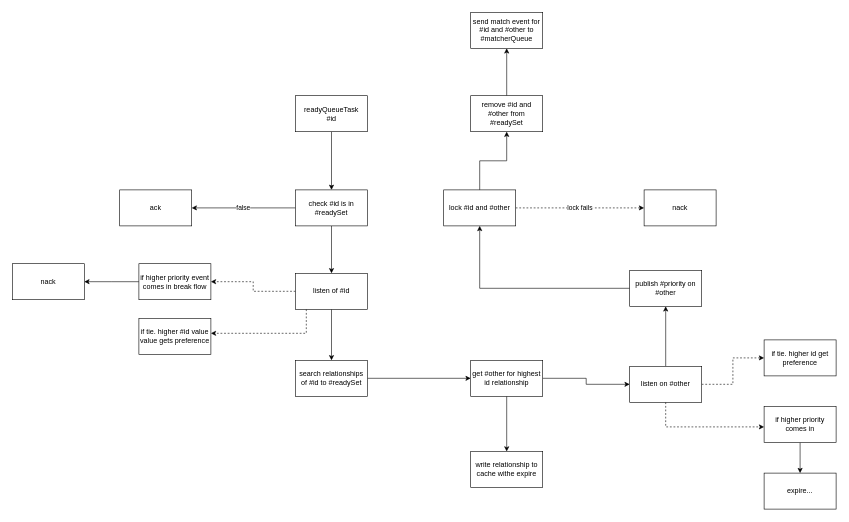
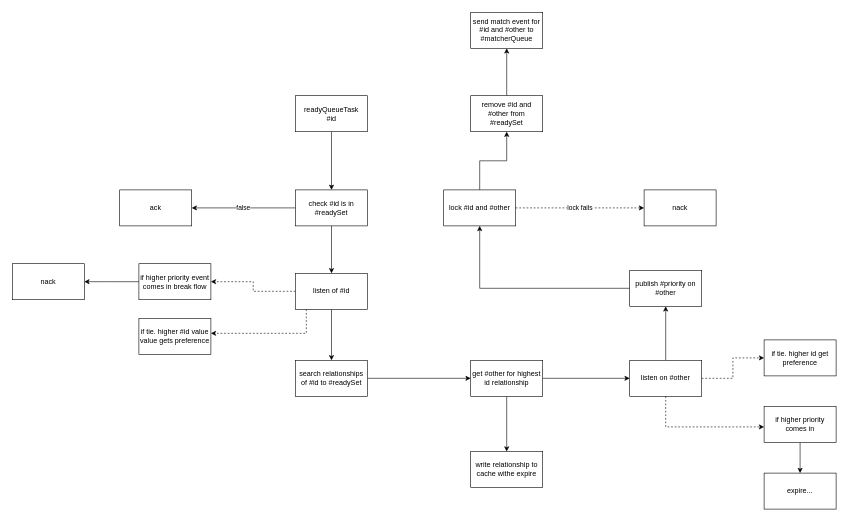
node "listen on #other": moved (666, 384) -> (666, 378)
